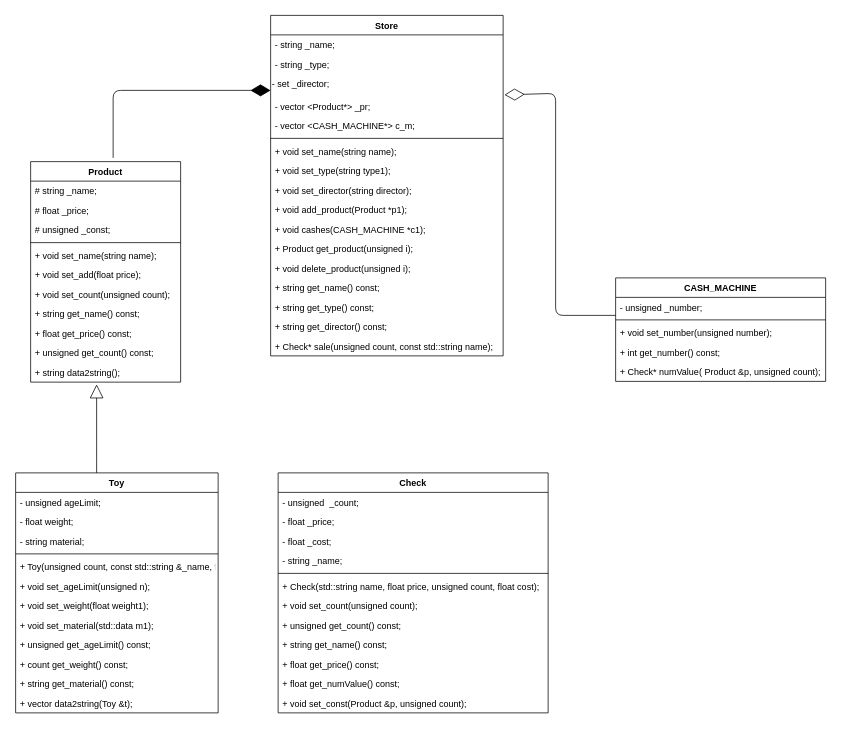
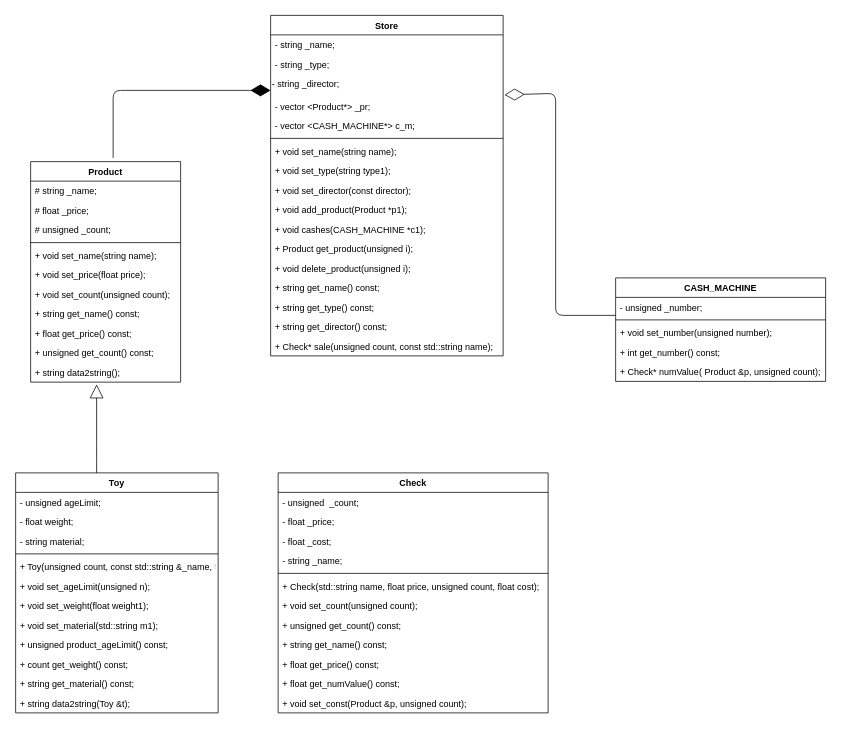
node "- set _director;": label "- set _director;" -> "- string _director;"
node "+ void set_director(string director);": label "+ void set_director(string director);" -> "+ void set_director(const director);"
node "# unsigned _const;": label "# unsigned _const;" -> "# unsigned _count;"
node "+ void set_add(float price);": label "+ void set_add(float price);" -> "+ void set_price(float price);"
node "+ void set_material(std::data m1);": label "+ void set_material(std::data m1);" -> "+ void set_material(std::string m1);"
node "+ unsigned get_ageLimit() const;": label "+ unsigned get_ageLimit() const;" -> "+ unsigned product_ageLimit() const;"
node "+ vector data2string(Toy &t);": label "+ vector data2string(Toy &t);" -> "+ string data2string(Toy &t);"
